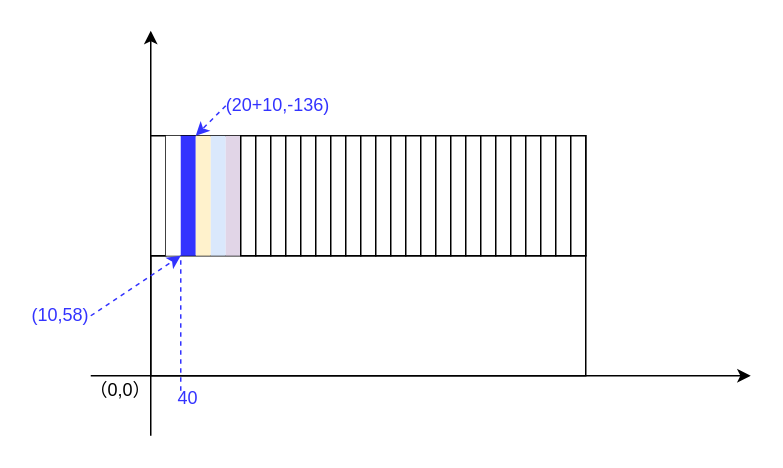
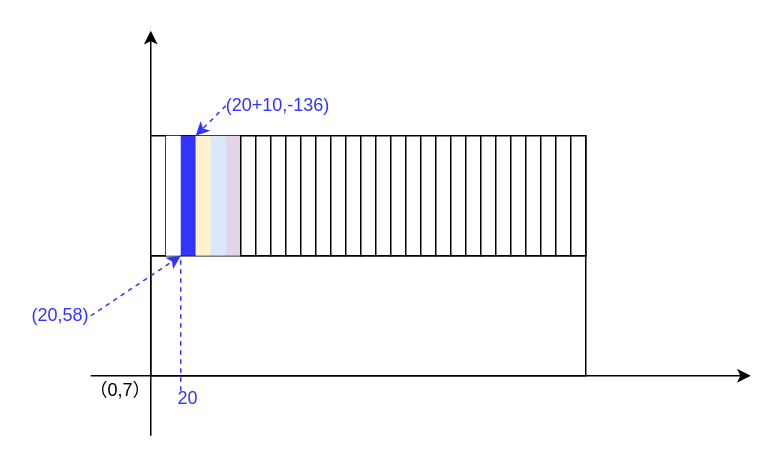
node "(10,58)": label "(10,58)" -> "(20,58)"
node "（0,0）": label "（0,0）" -> "（0,7）"
node "40": label "40" -> "20"
